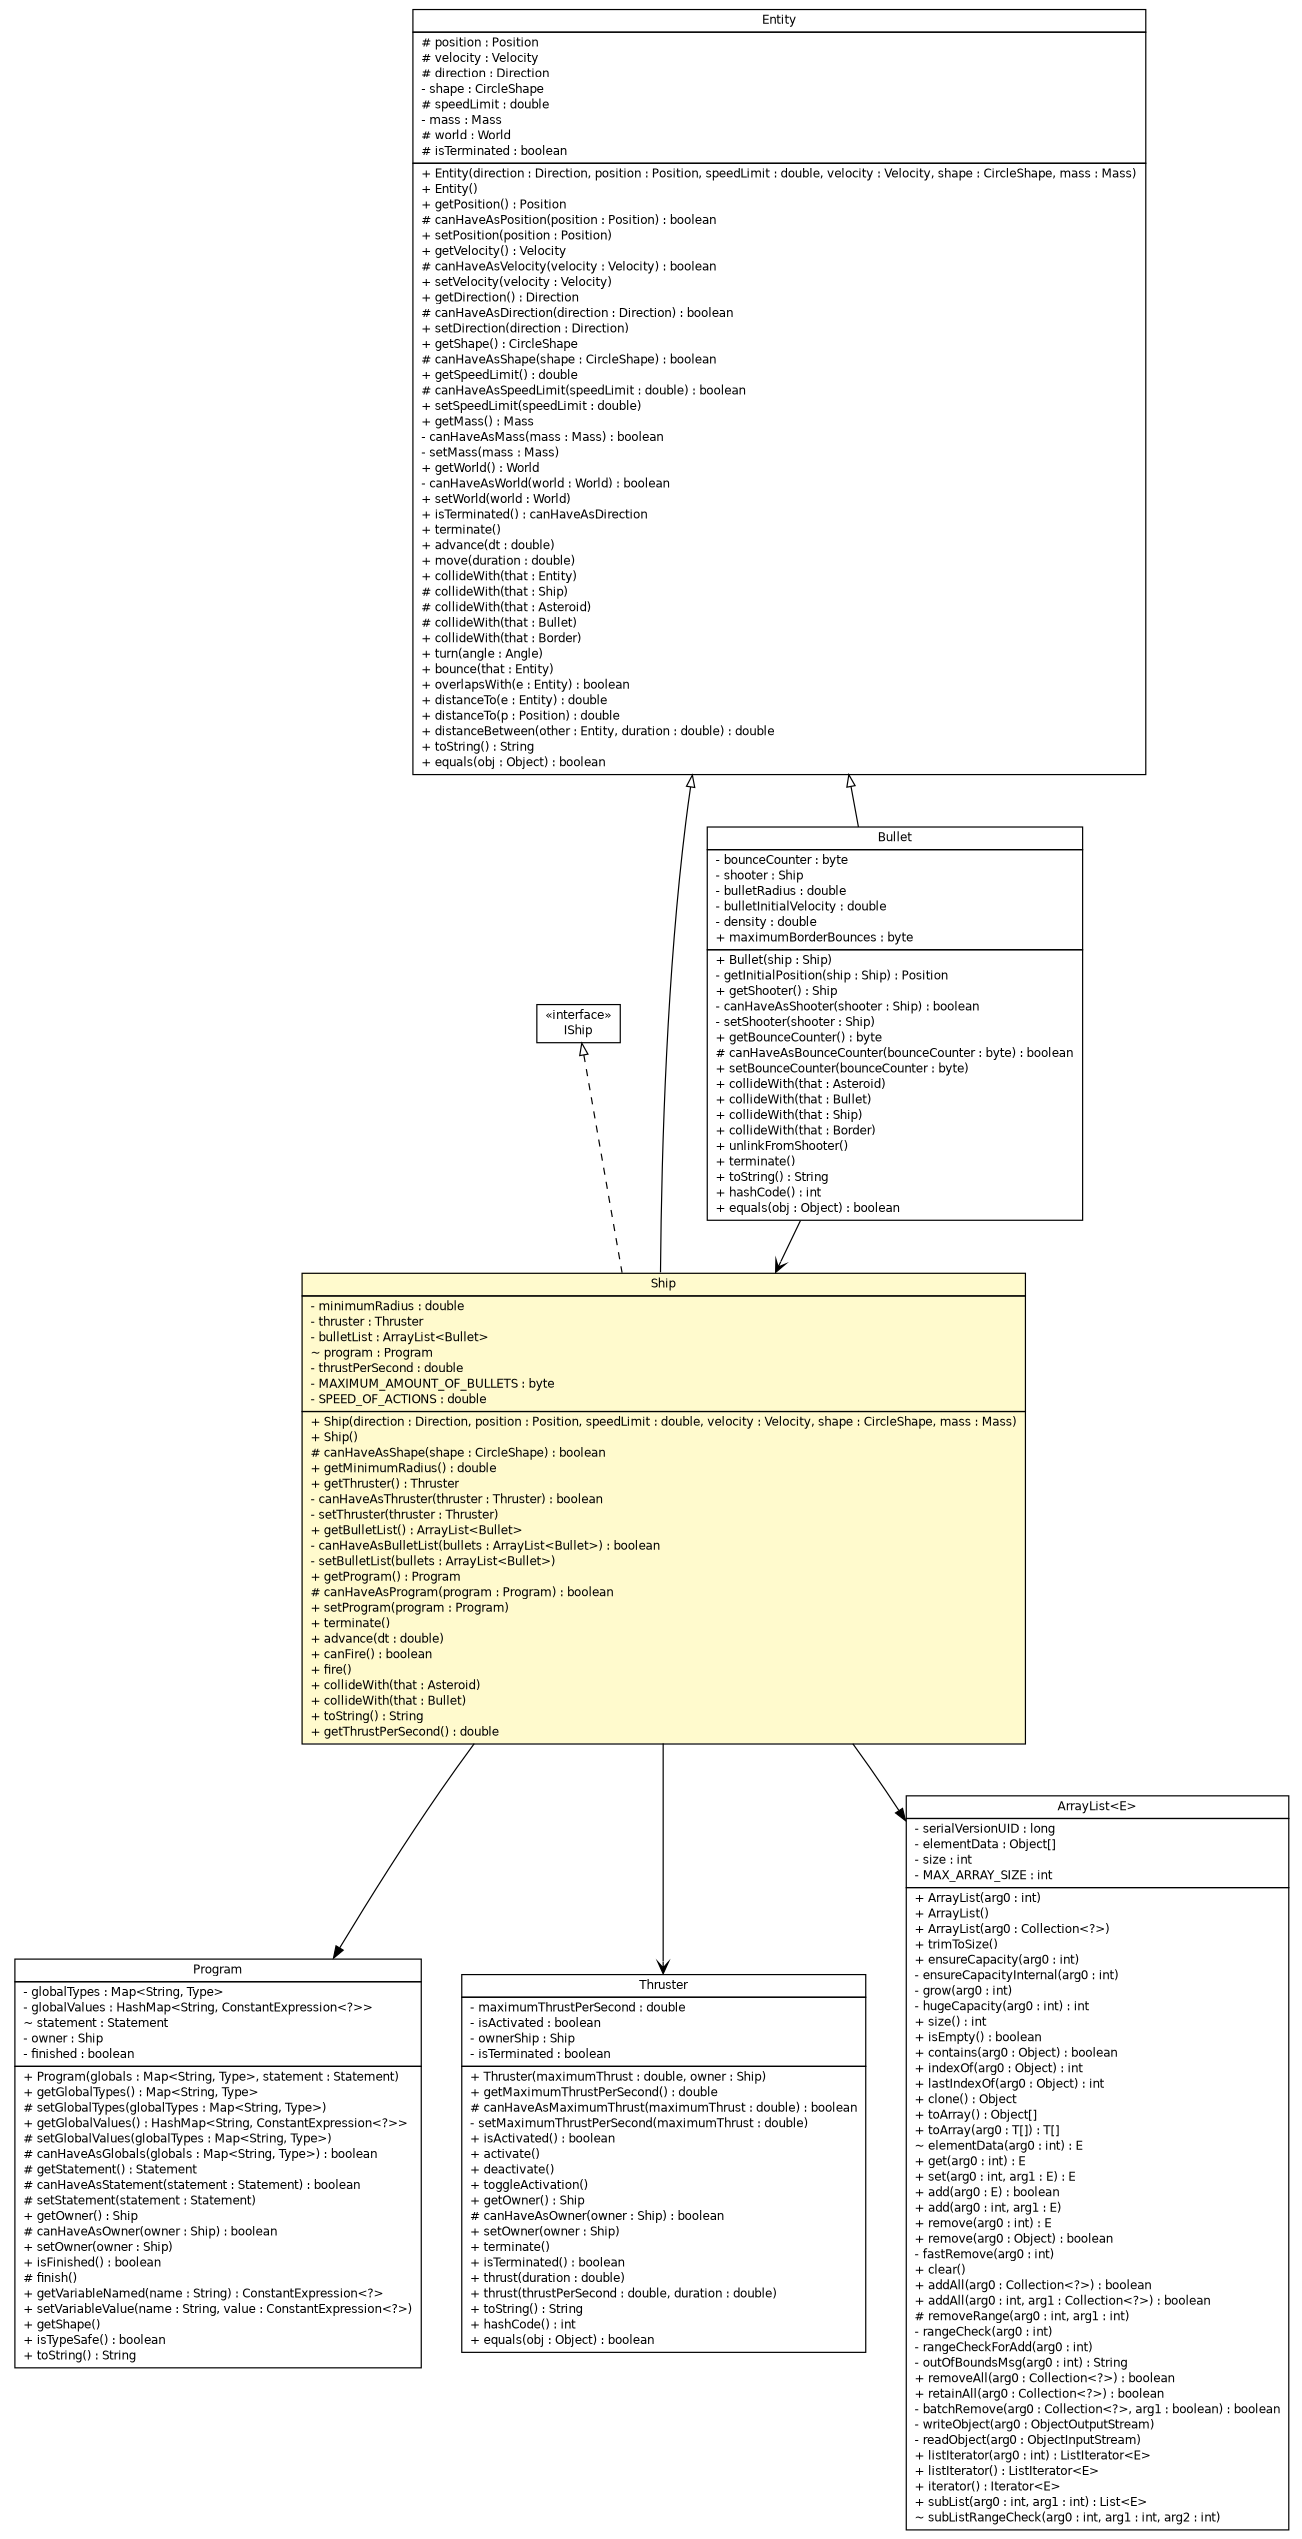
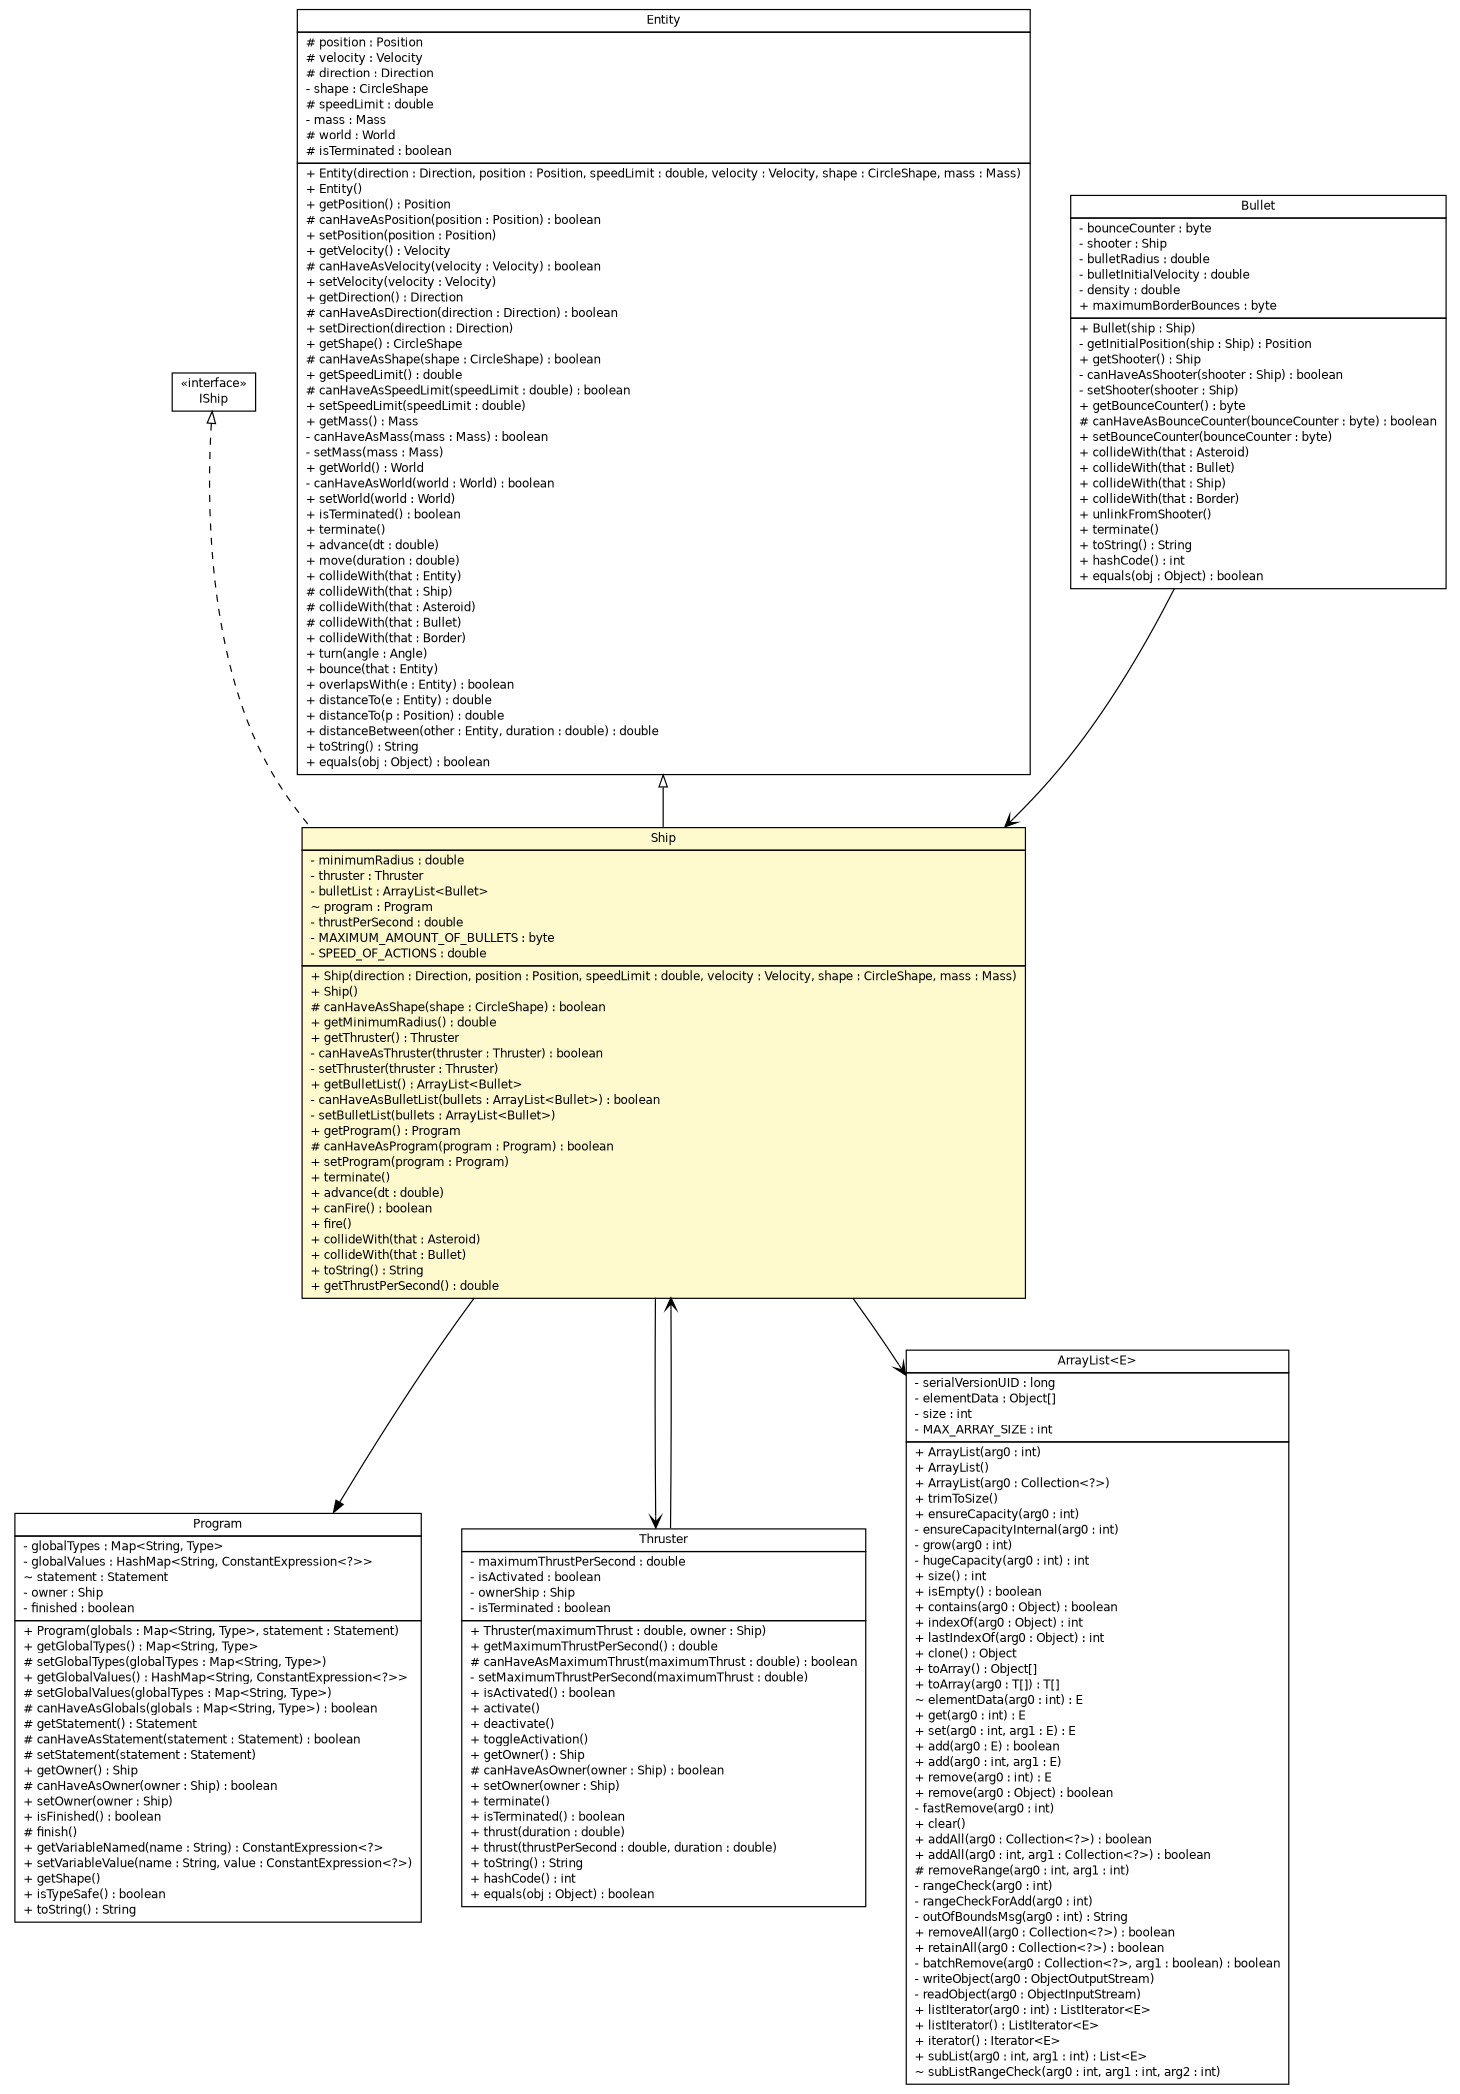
node "Entity": text "+ isTerminated() : canHaveAsDirection" -> "+ isTerminated() : boolean"
edge "Bullet" -> "Entity": removed
edge "Thruster" -> "Ship": added
edge "Ship" -> "ArrayList<E>": arrowhead normal -> open
